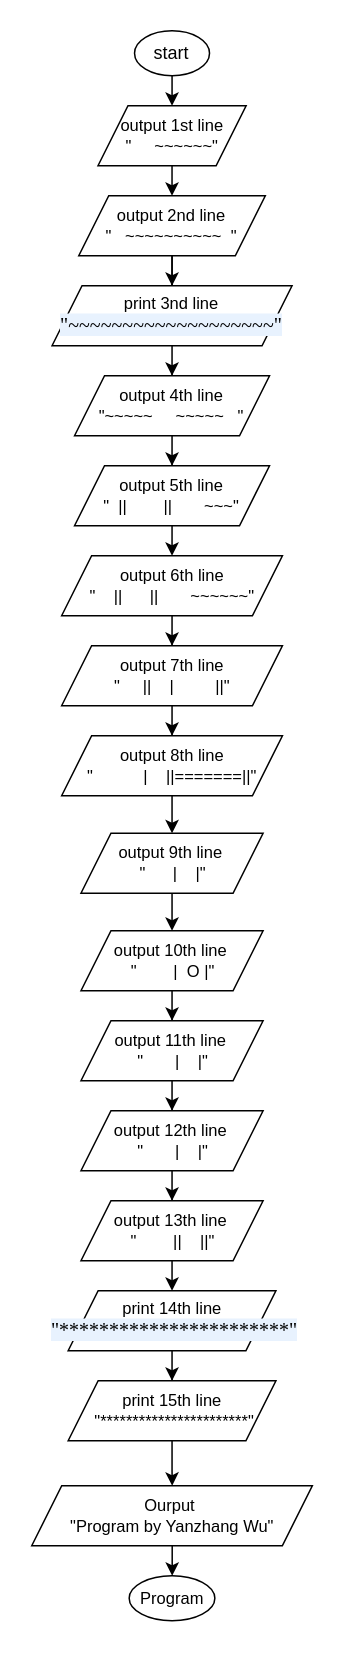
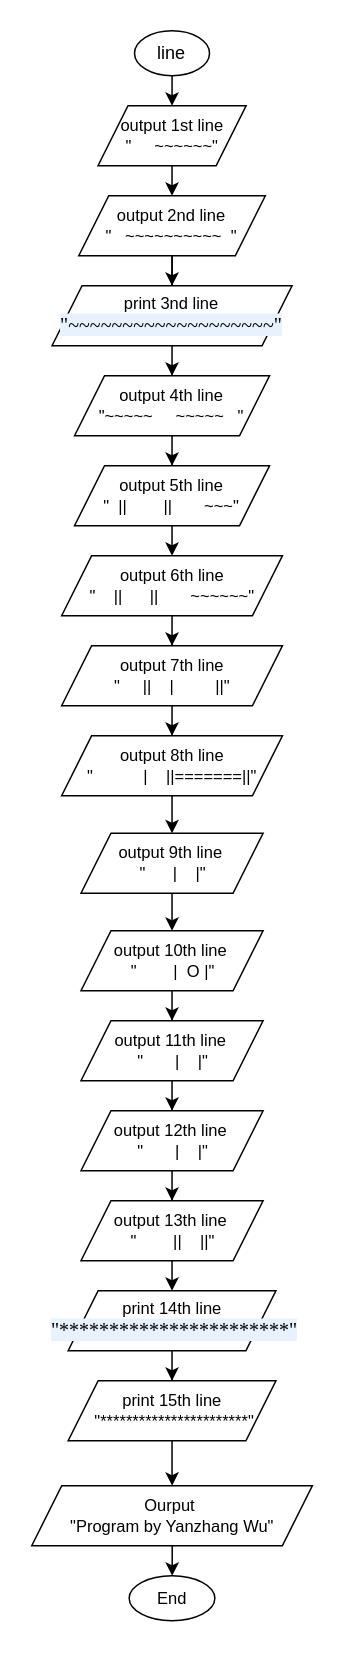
node "start": label "start" -> "line"
node "Program": label "Program" -> "End"
